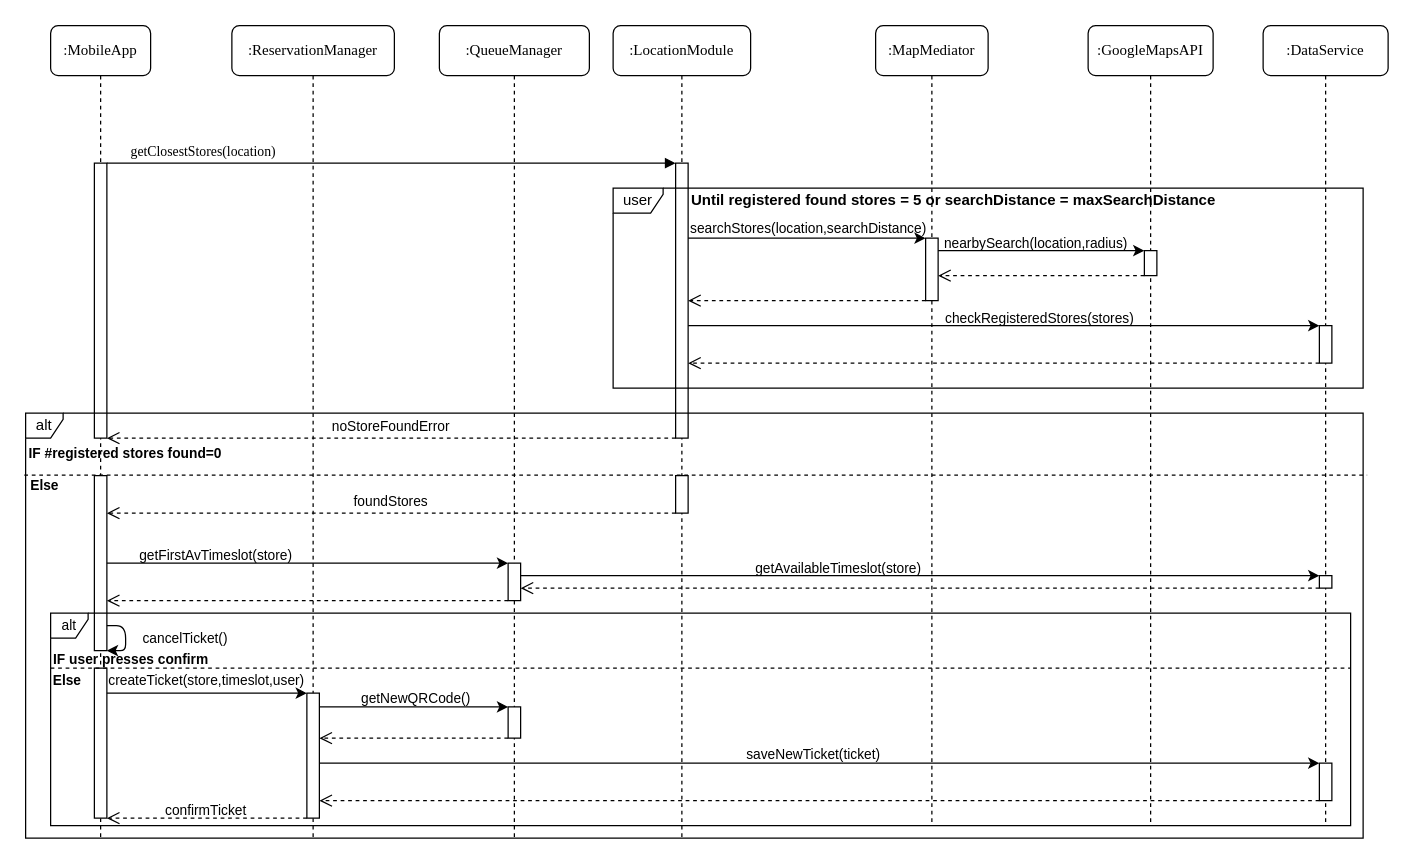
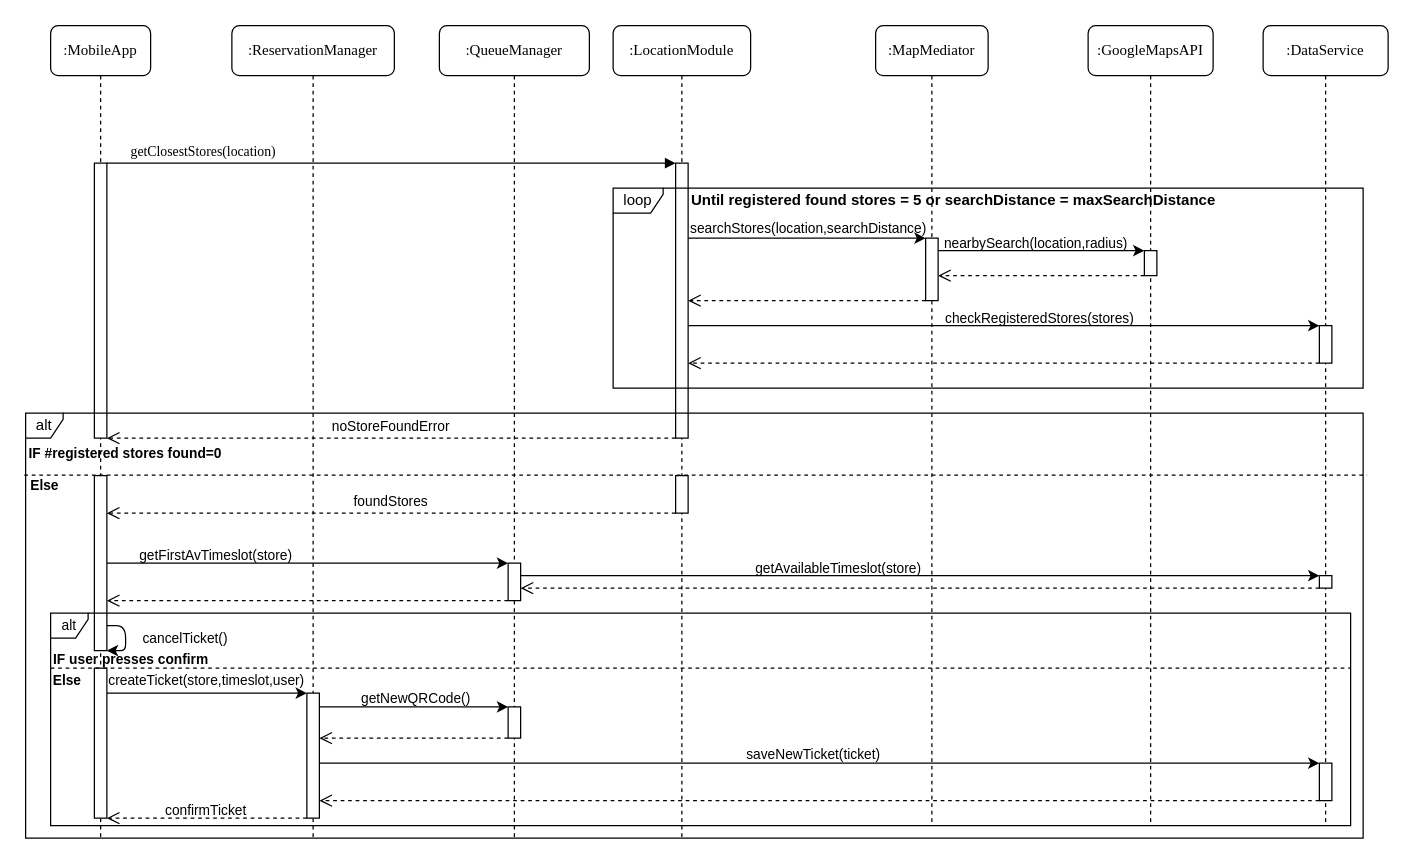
node "user": label "user" -> "loop"
